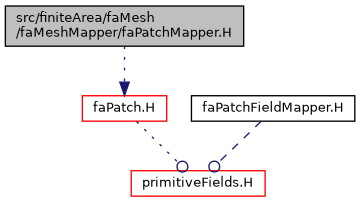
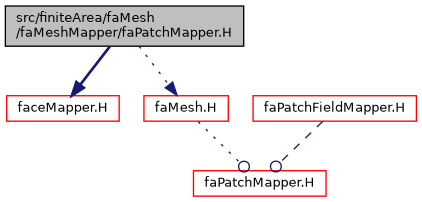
node "faceMapper.H": added
node "faPatch.H": label "faPatch.H" -> "faMesh.H"
node "faPatchFieldMapper.H": color black -> red
node "primitiveFields.H": label "primitiveFields.H" -> "faPatchMapper.H"
